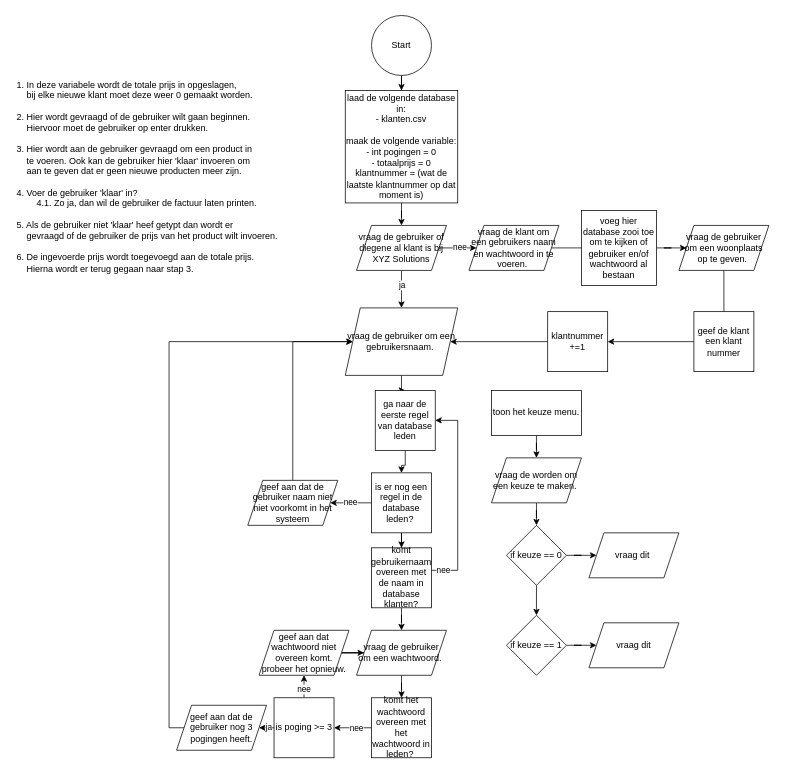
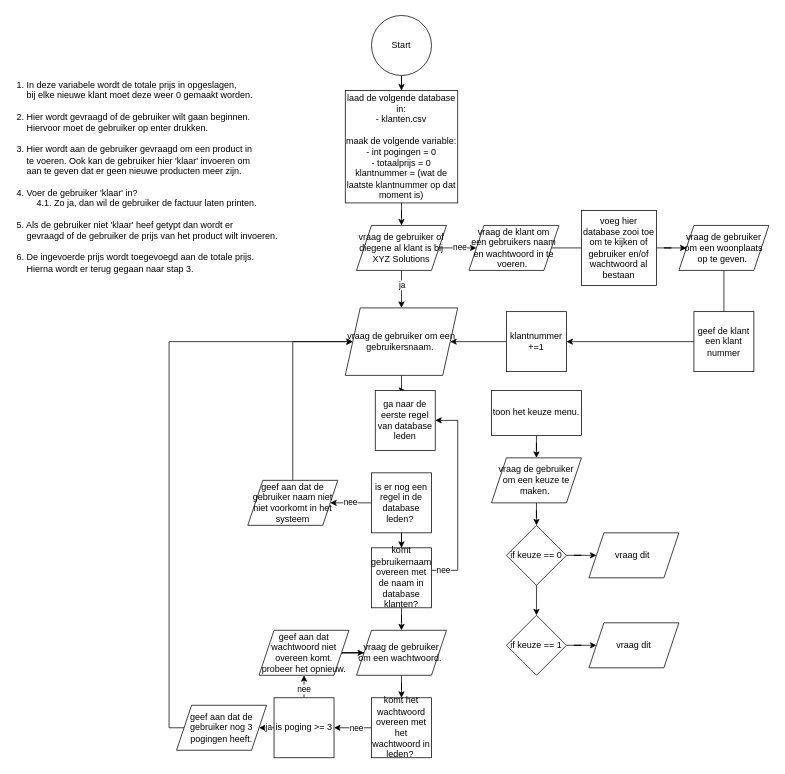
node "klantnummer +=1": moved (578, 342) -> (537, 342)
edge "ga naar de eerste regel van database leden" -> "is er nog een regel in de database leden?": removed
node "vraag de worden om een keuze te maken.": label "vraag de worden om een keuze te maken." -> "vraag de gebruiker om een keuze te maken."
